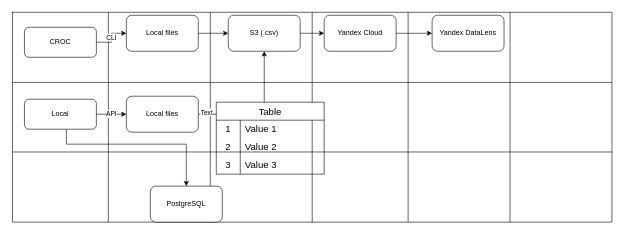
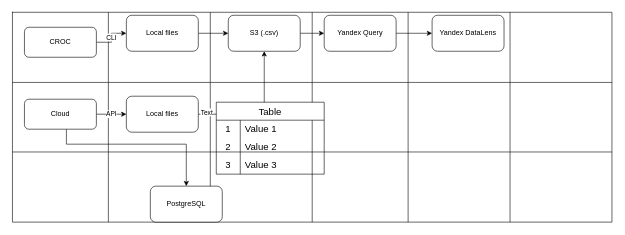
node "Yandex Cloud": label "Yandex Cloud" -> "Yandex Query"
node "Local": label "Local" -> "Cloud"
